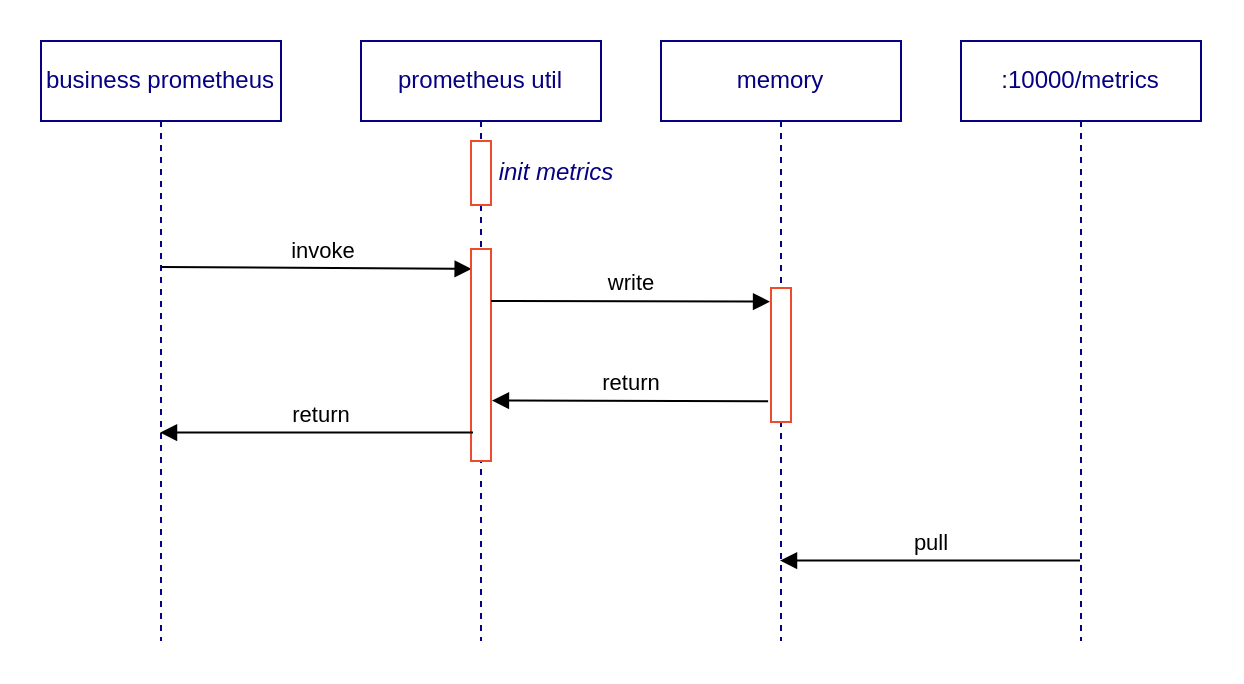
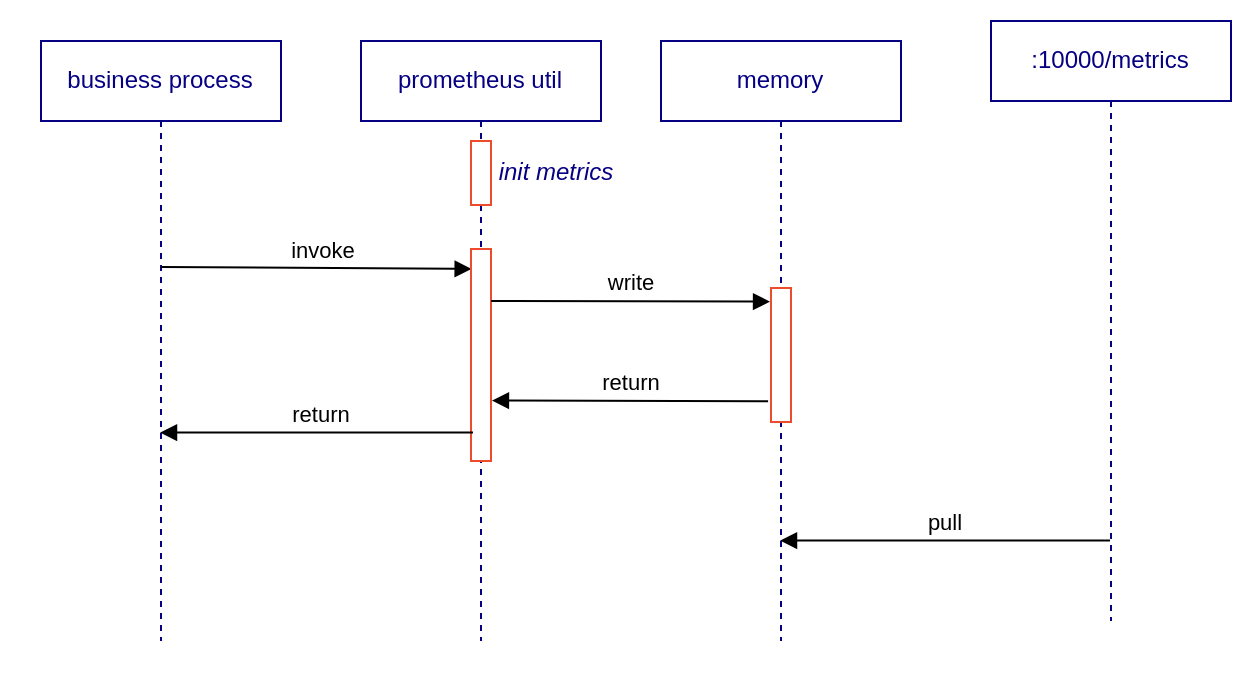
node "business prometheus": label "business prometheus" -> "business process"
node ":10000/metrics": moved (1081, 341) -> (1111, 321)
